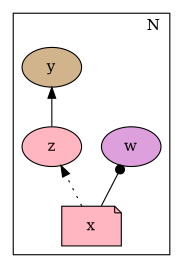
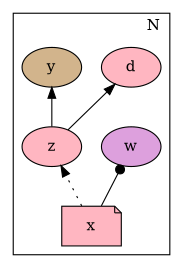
node "d": added
